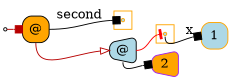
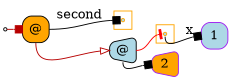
node "1": color orange -> purple
